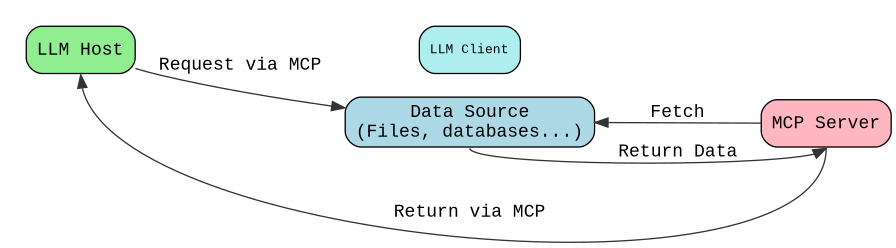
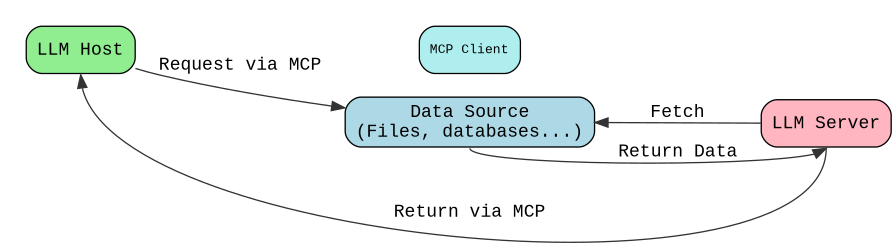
node "LLM Client": label "LLM Client" -> "MCP Client"
node "MCP Server": label "MCP Server" -> "LLM Server"
